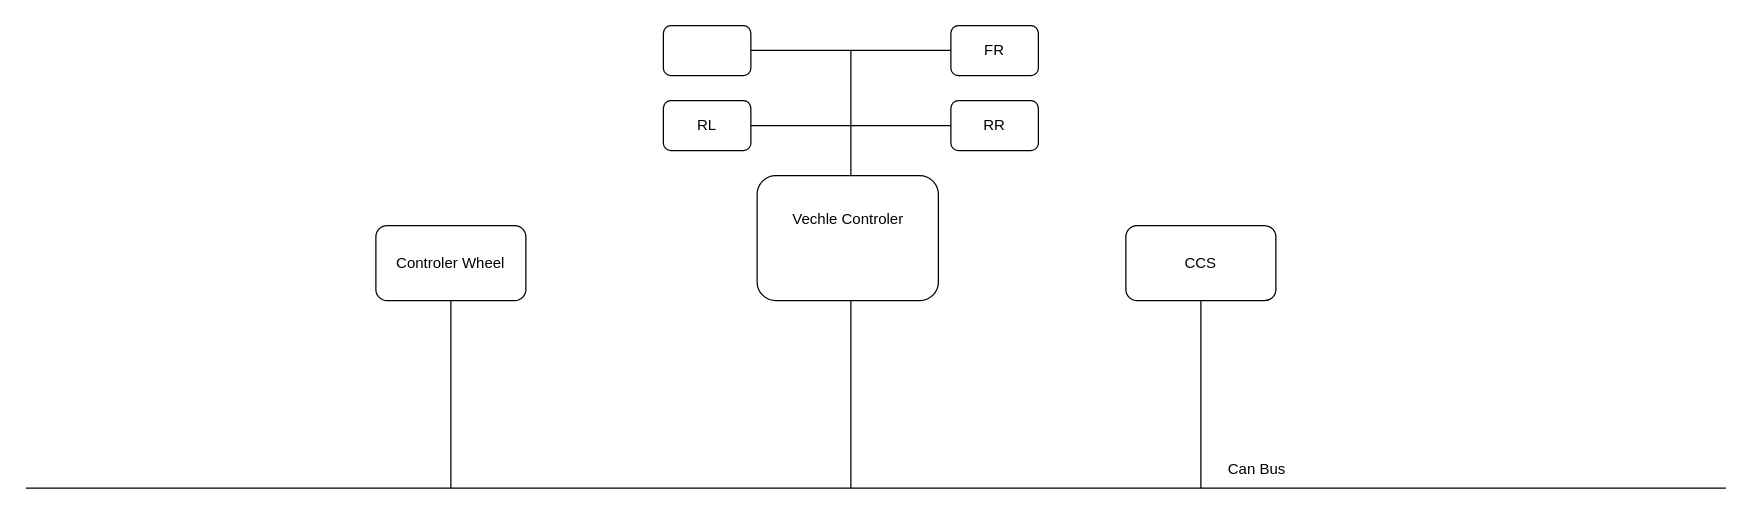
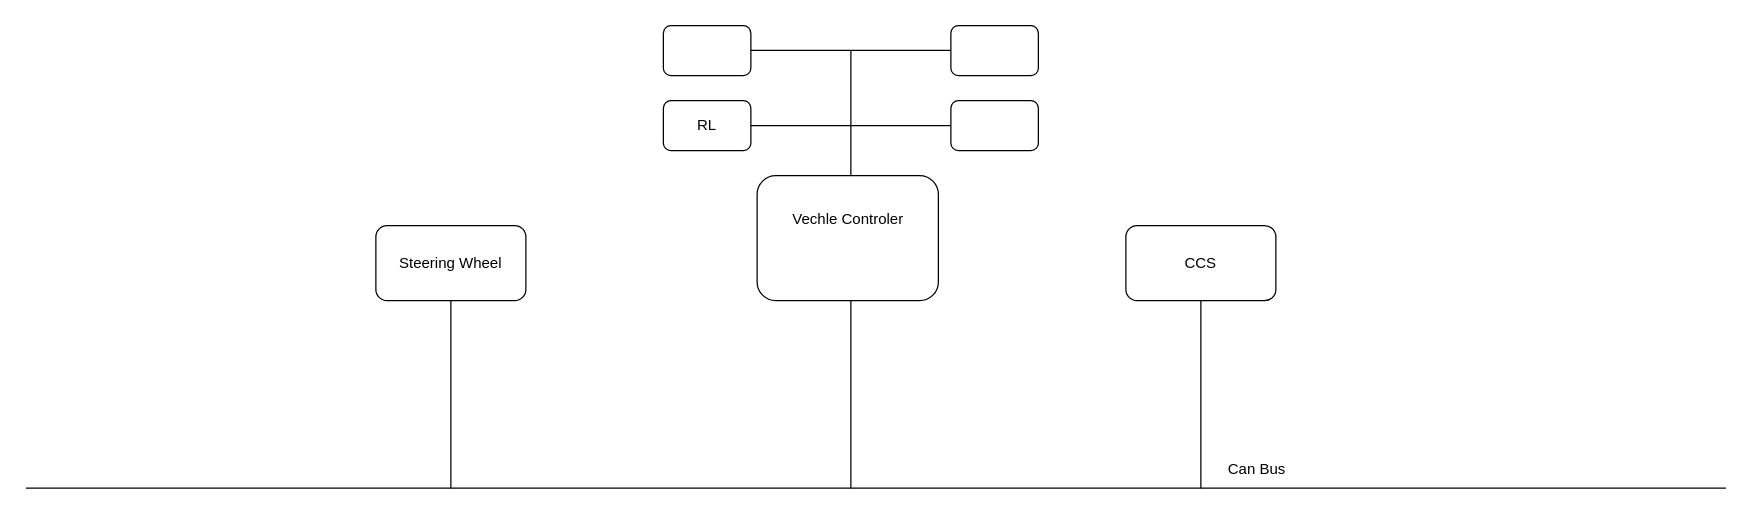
node "FR": removed
node "RR": removed
node "Controler Wheel": label "Controler Wheel" -> "Steering Wheel"
